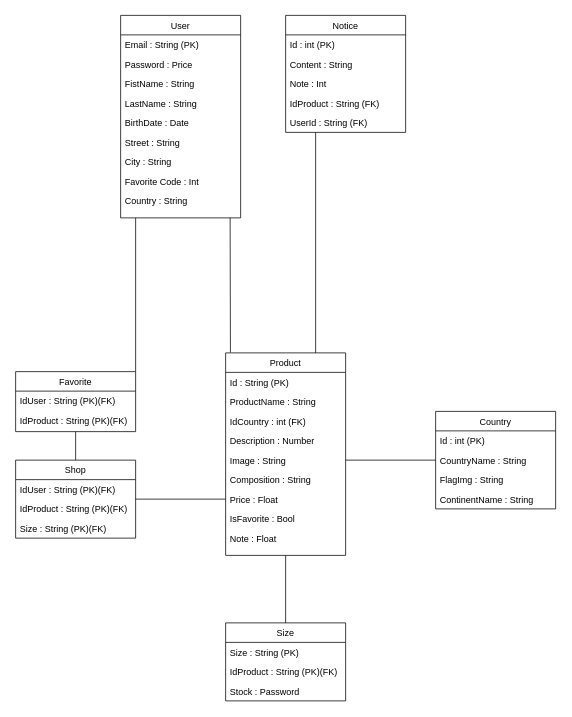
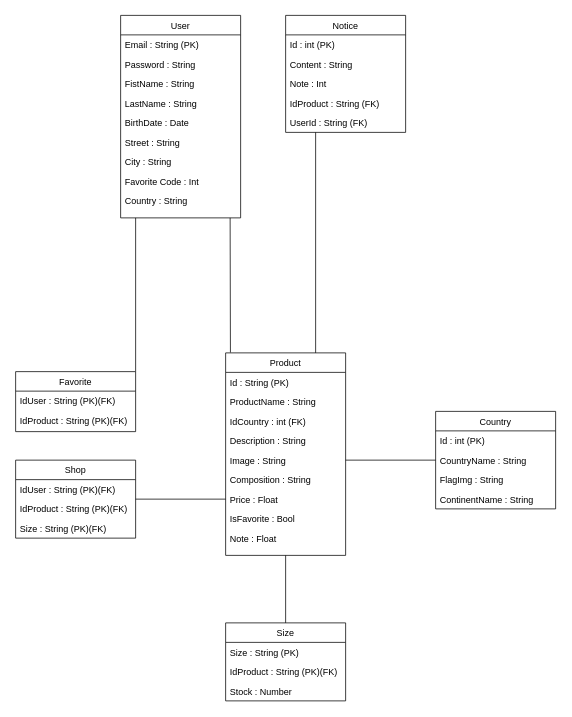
node "Password : Price": label "Password : Price" -> "Password : String"
node "Description : Number": label "Description : Number" -> "Description : String"
edge "Favorite" -- "Shop": removed
node "Stock : Password": label "Stock : Password" -> "Stock : Number"
